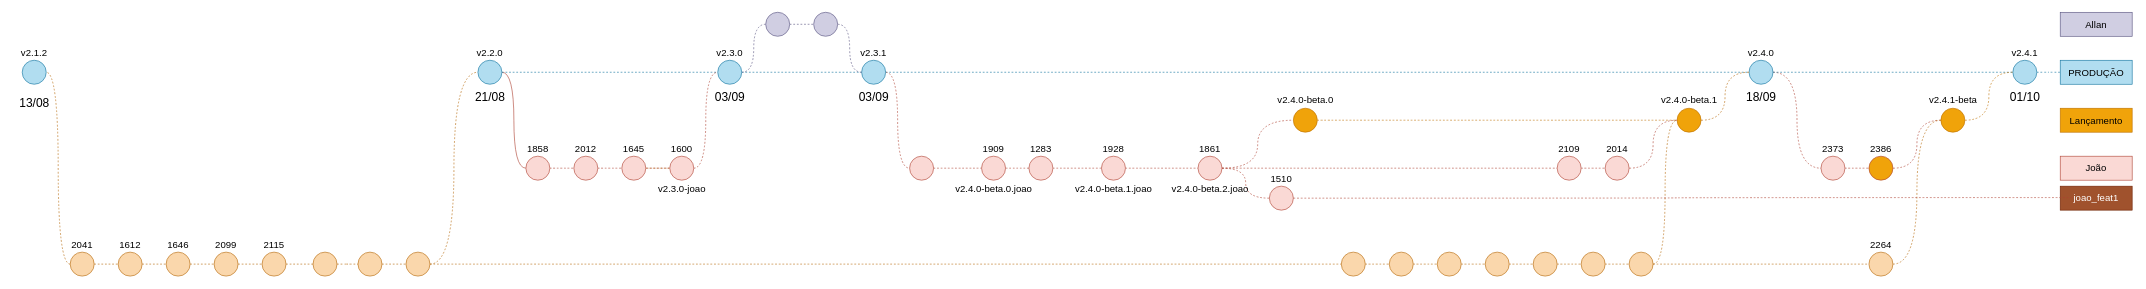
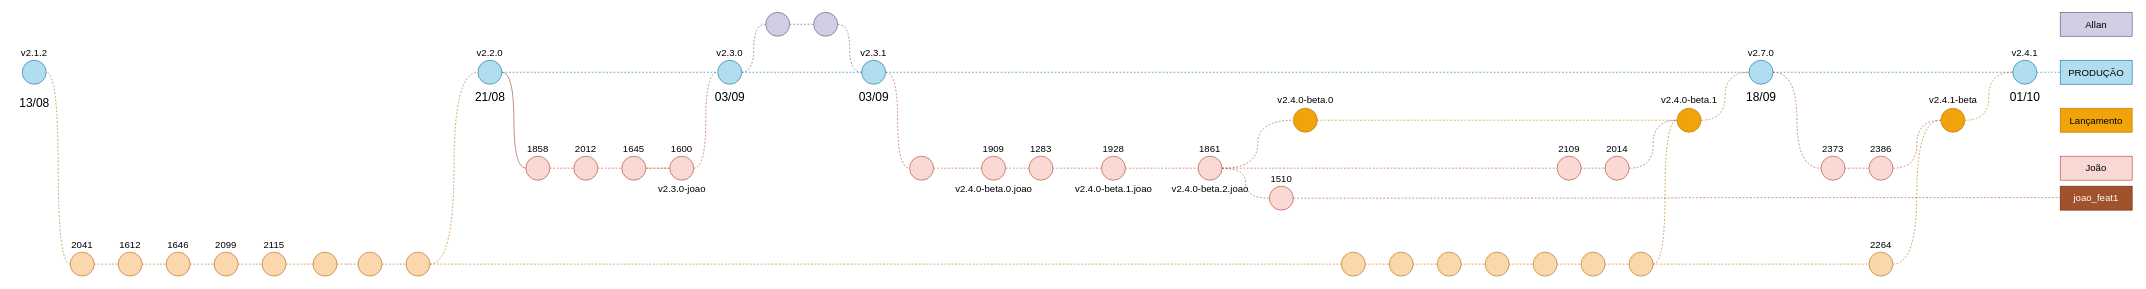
node "v2.4.0": label "v2.4.0" -> "v2.7.0"
node "2386": fillcolor #f0a30a -> #fad9d5
